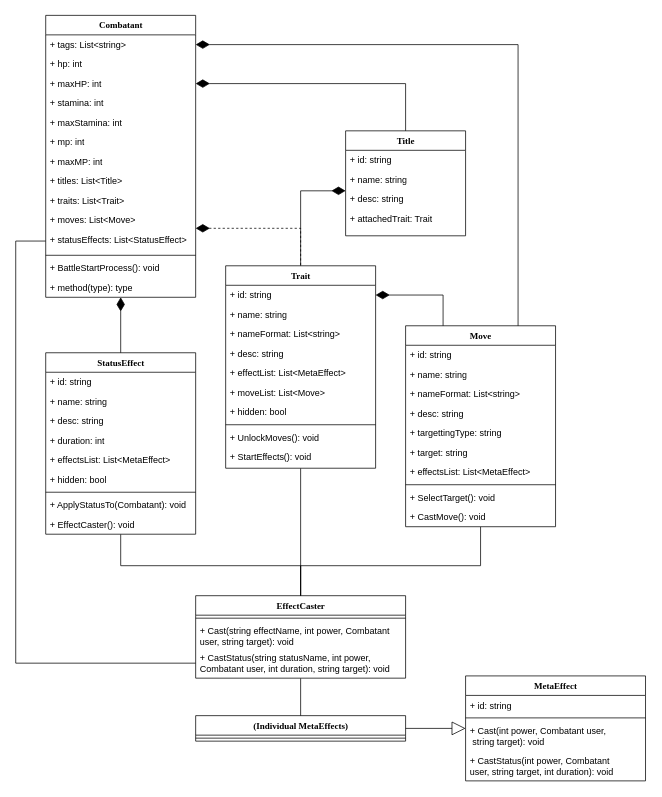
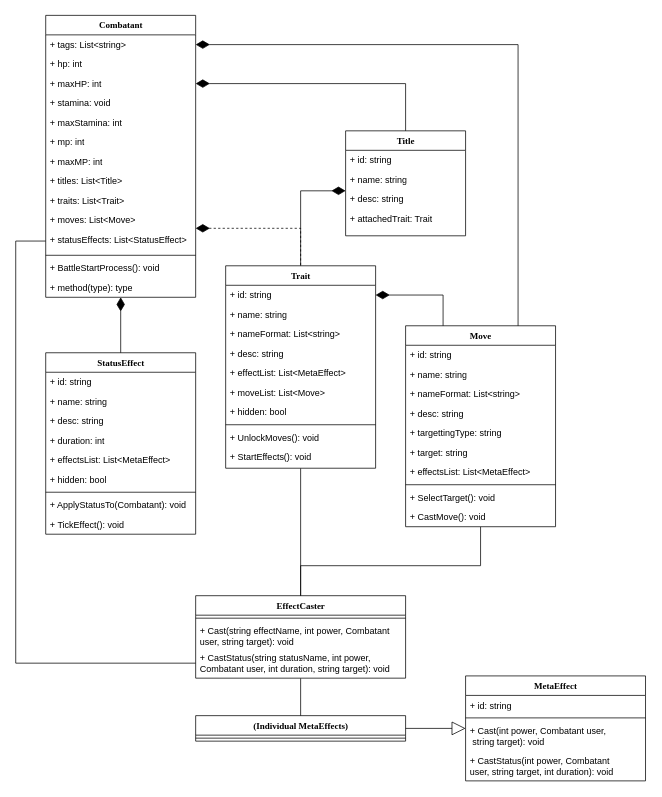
node "+ stamina: int": label "+ stamina: int" -> "+ stamina: void"
node "+ EffectCaster(): void": label "+ EffectCaster(): void" -> "+ TickEffect(): void"
edge "StatusEffect" -- "EffectCaster": removed
